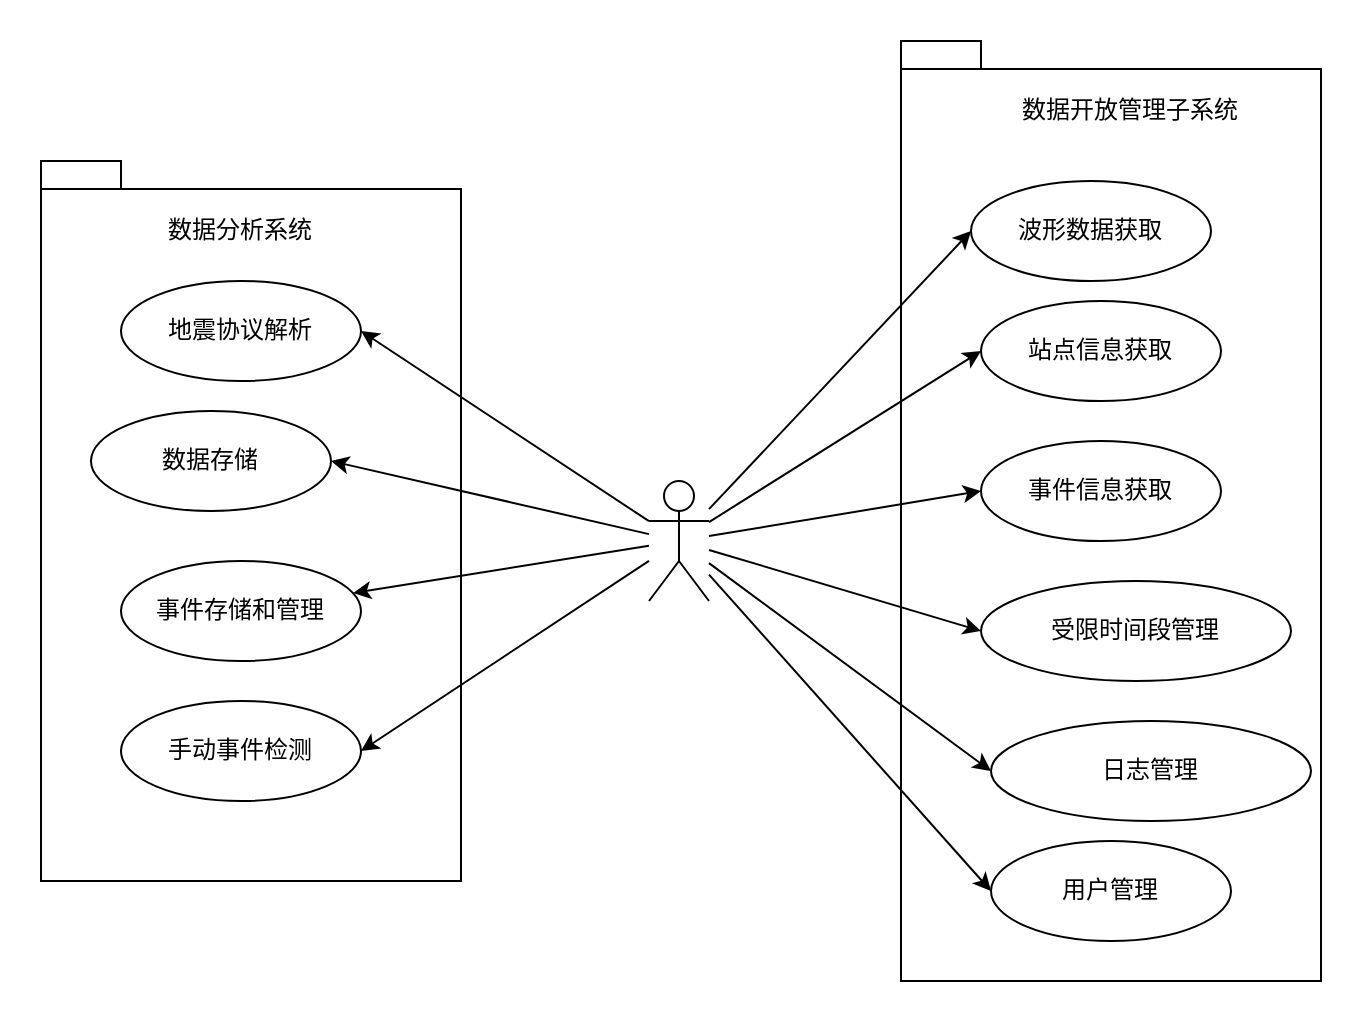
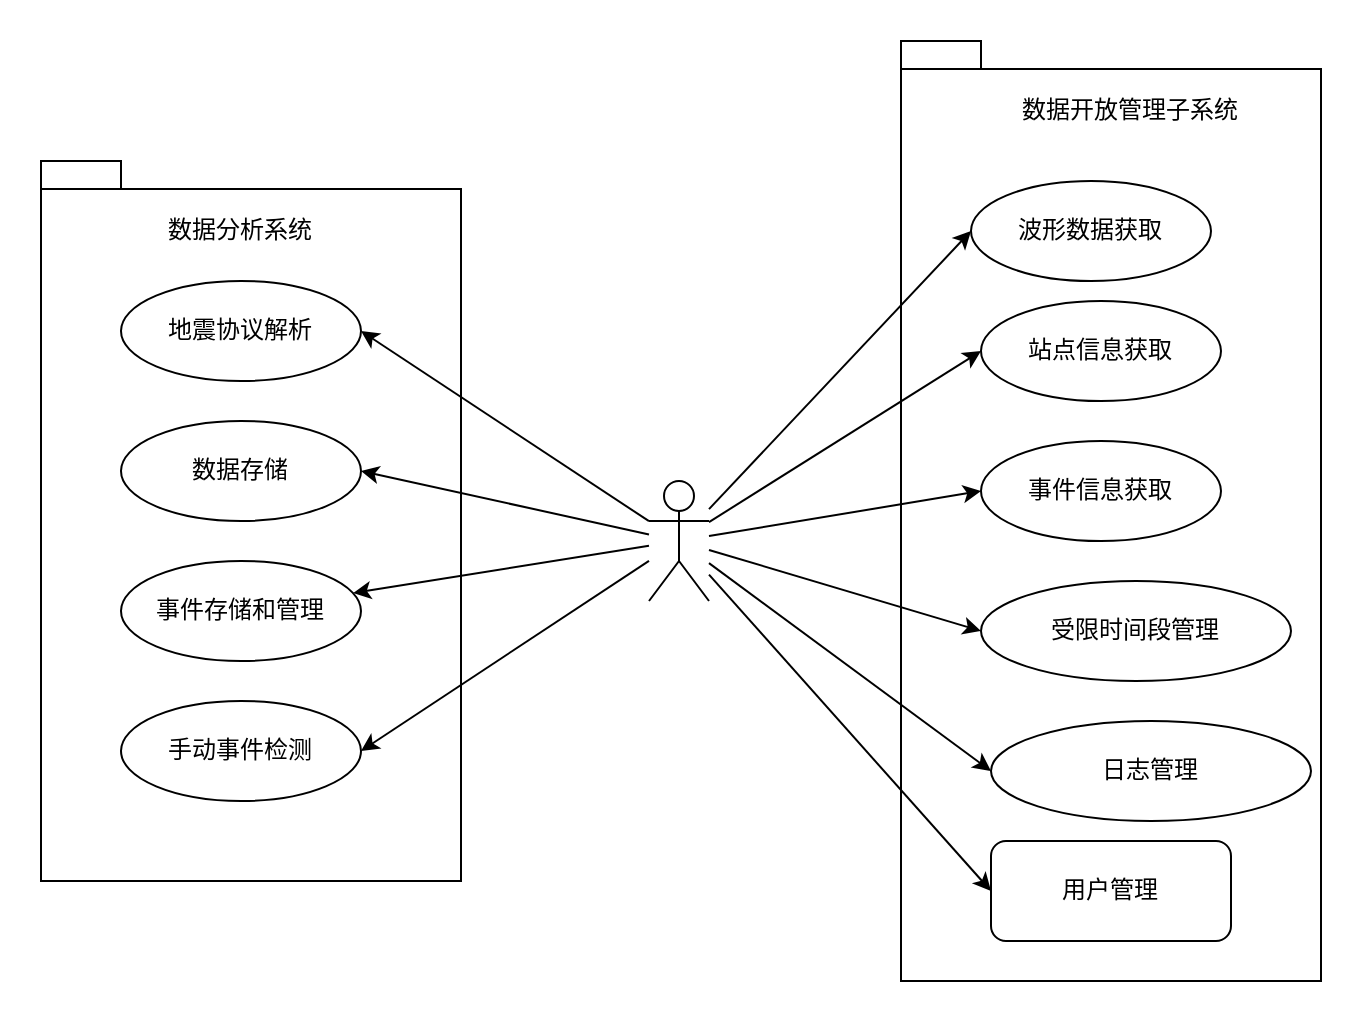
node "数据存储": moved (211, 461) -> (241, 471)
node "用户管理": shape ellipse -> rounded rectangle
